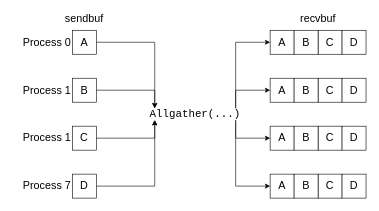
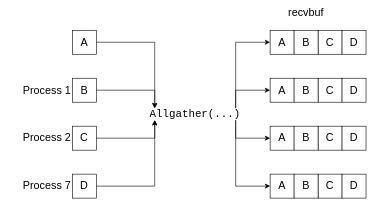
node "sendbuf": removed
node "recvbuf": moved (318, 18) -> (306, 12)
node "Process 0": removed
node "Process 1": label "Process 1" -> "Process 2"
